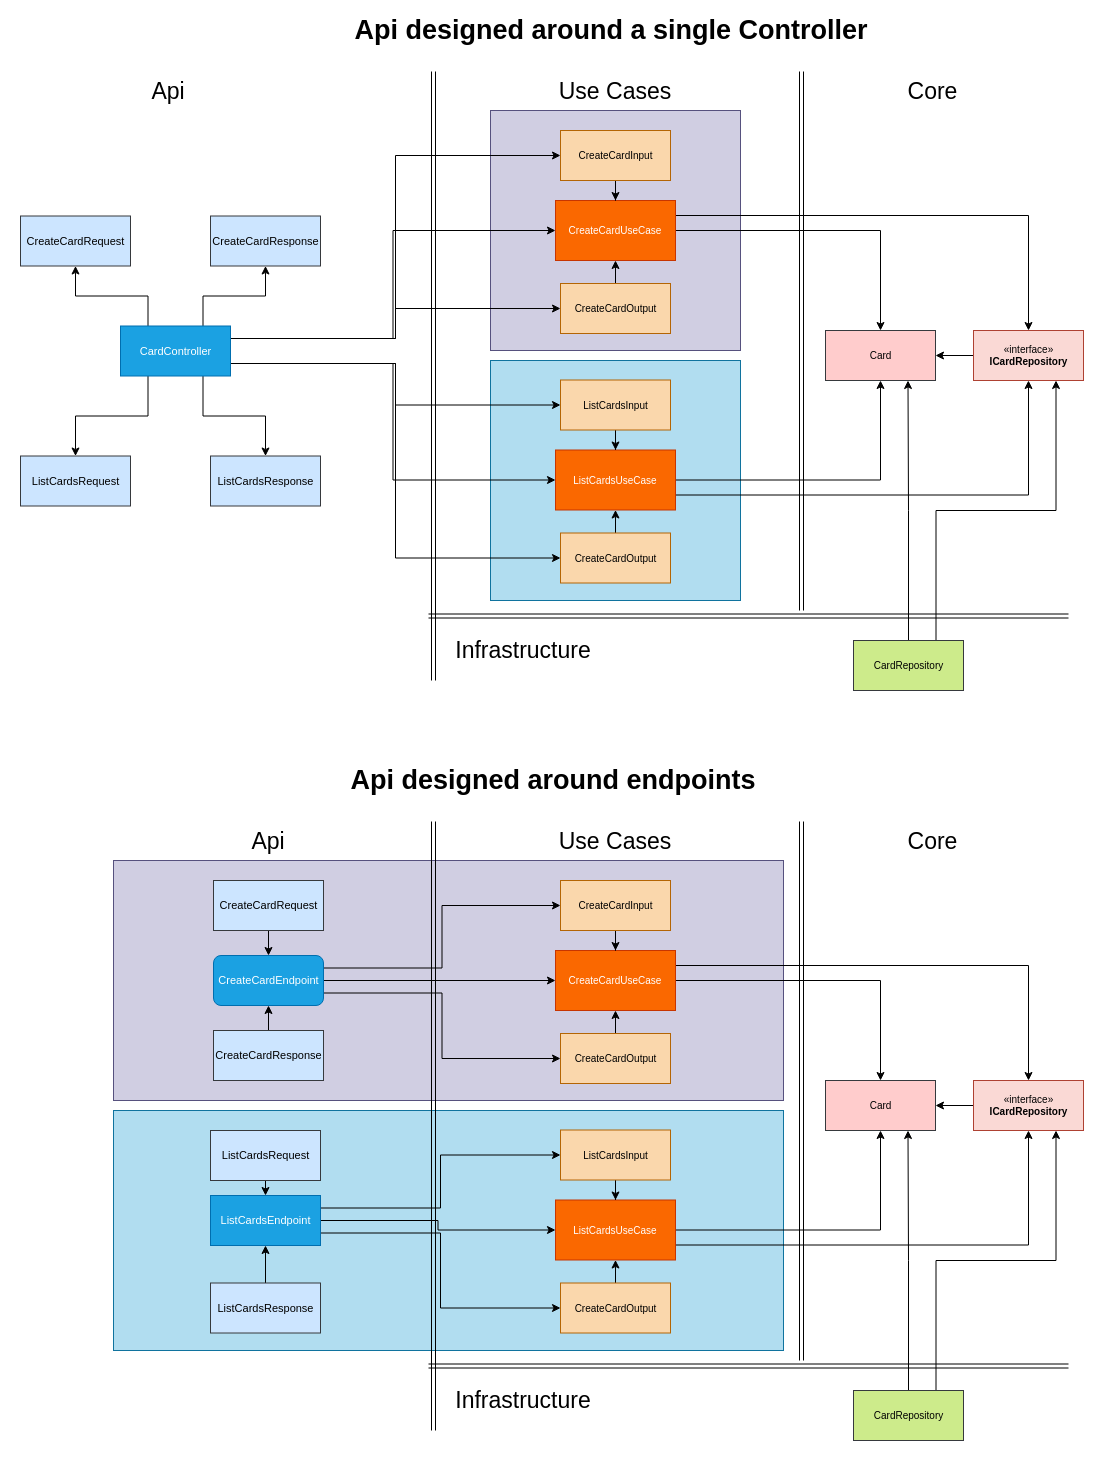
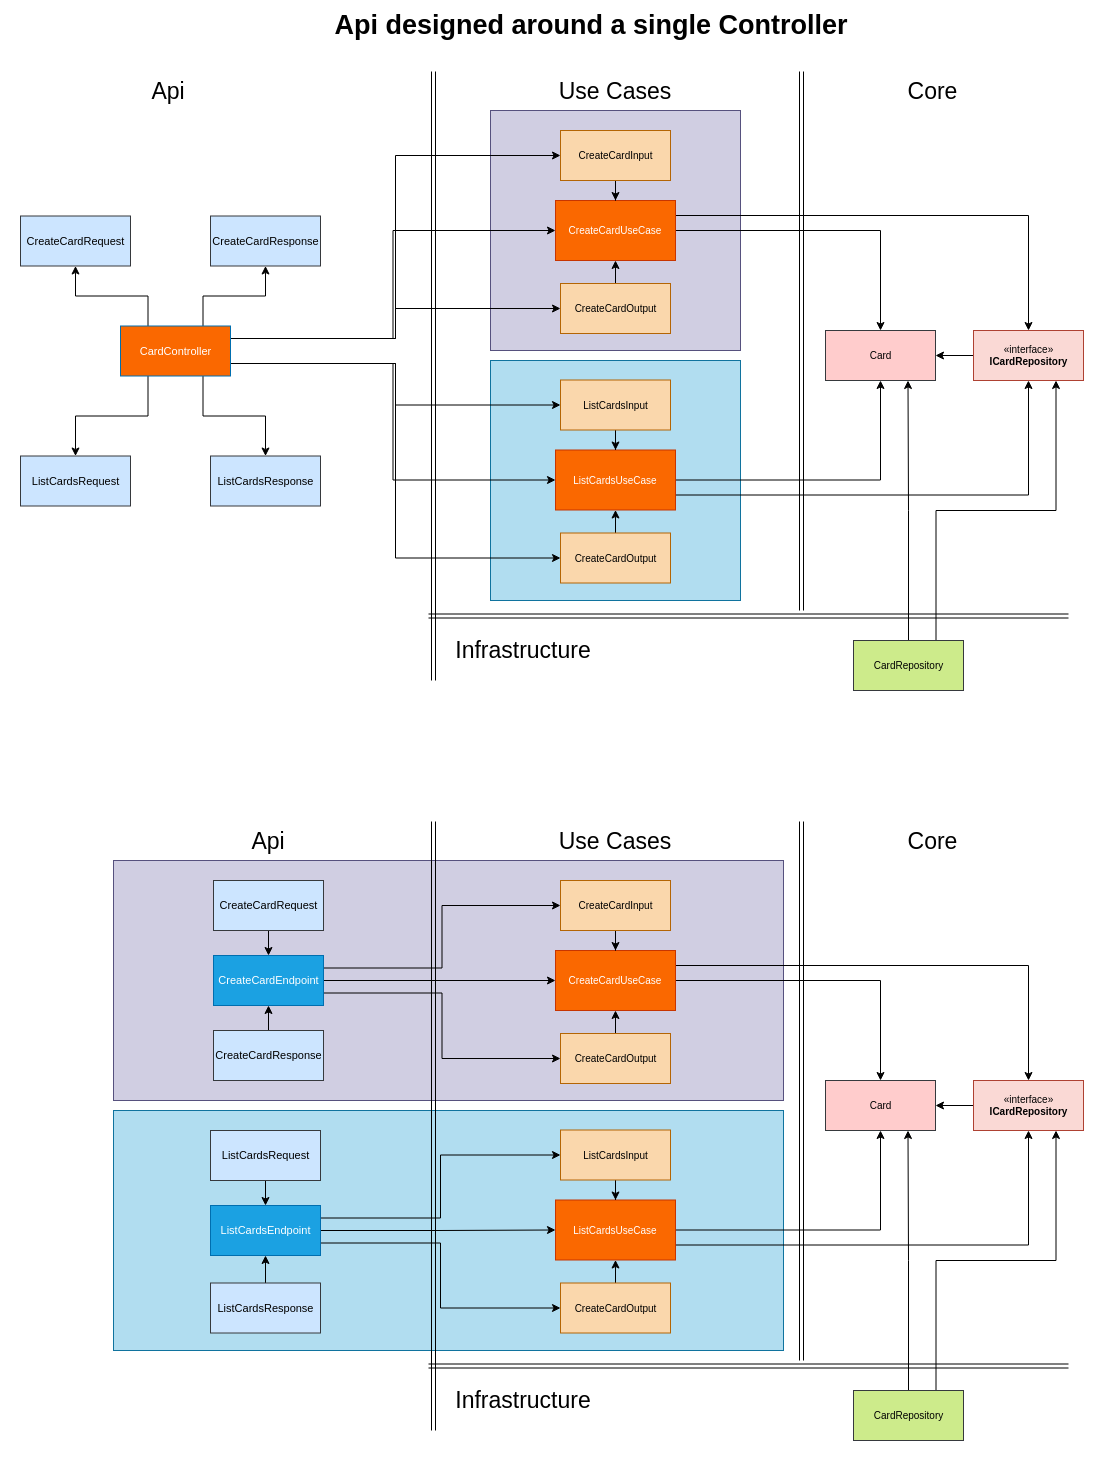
node "Api designed around a single Controller": moved (612, 31) -> (592, 26)
node "CardController": fillcolor #1ba1e2 -> #fa6800
node "Api designed around endpoints": removed
node "CreateCardEndpoint": shape rounded rectangle -> rectangle
node "ListCardsEndpoint": moved (266, 1221) -> (266, 1231)
